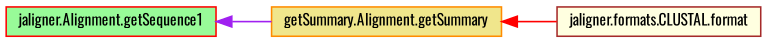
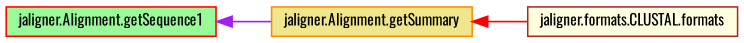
node "getSummary.Alignment.getSummary": label "getSummary.Alignment.getSummary" -> "jaligner.Alignment.getSummary"
node "jaligner.formats.CLUSTAL.format": label "jaligner.formats.CLUSTAL.format" -> "jaligner.formats.CLUSTAL.formats"
